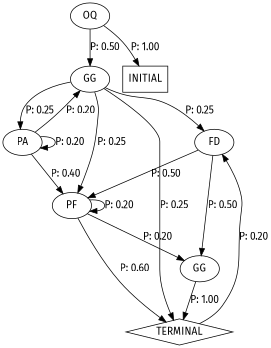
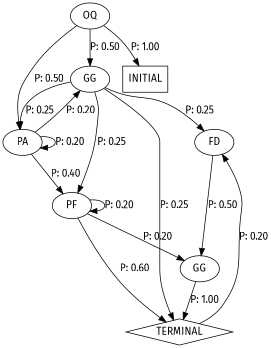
edge "OQ" -> "PA": added, label "P: 0.50"
edge "FD" -> "PF": removed, label "P: 0.50"
